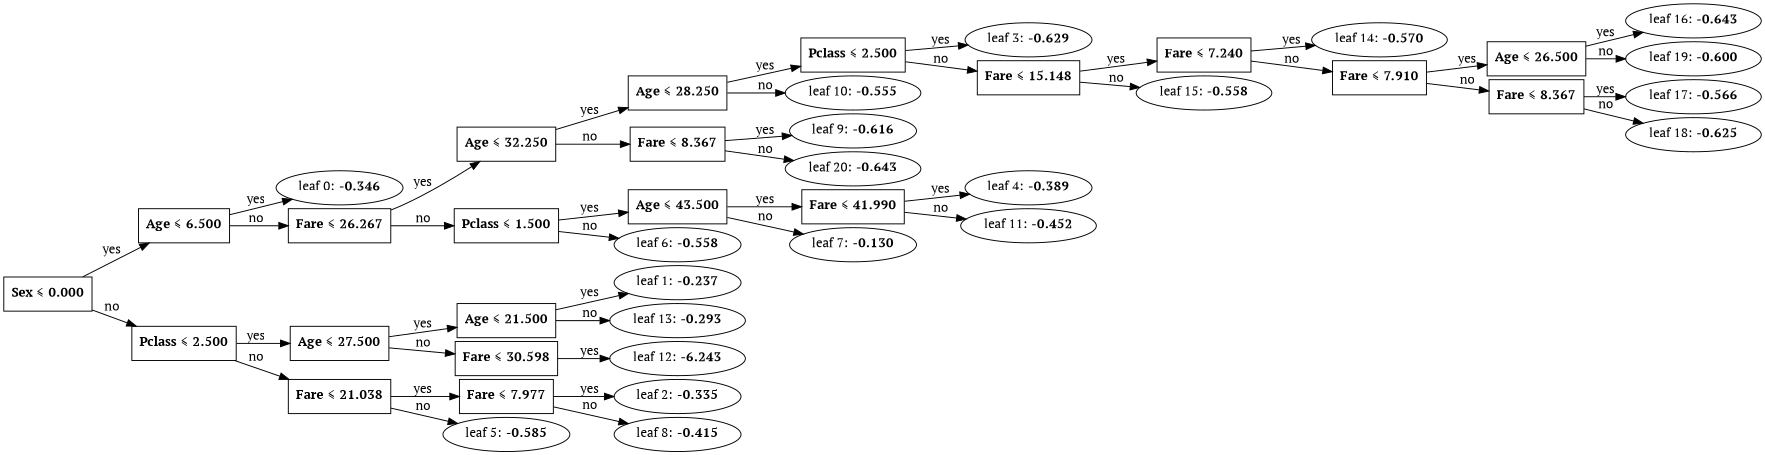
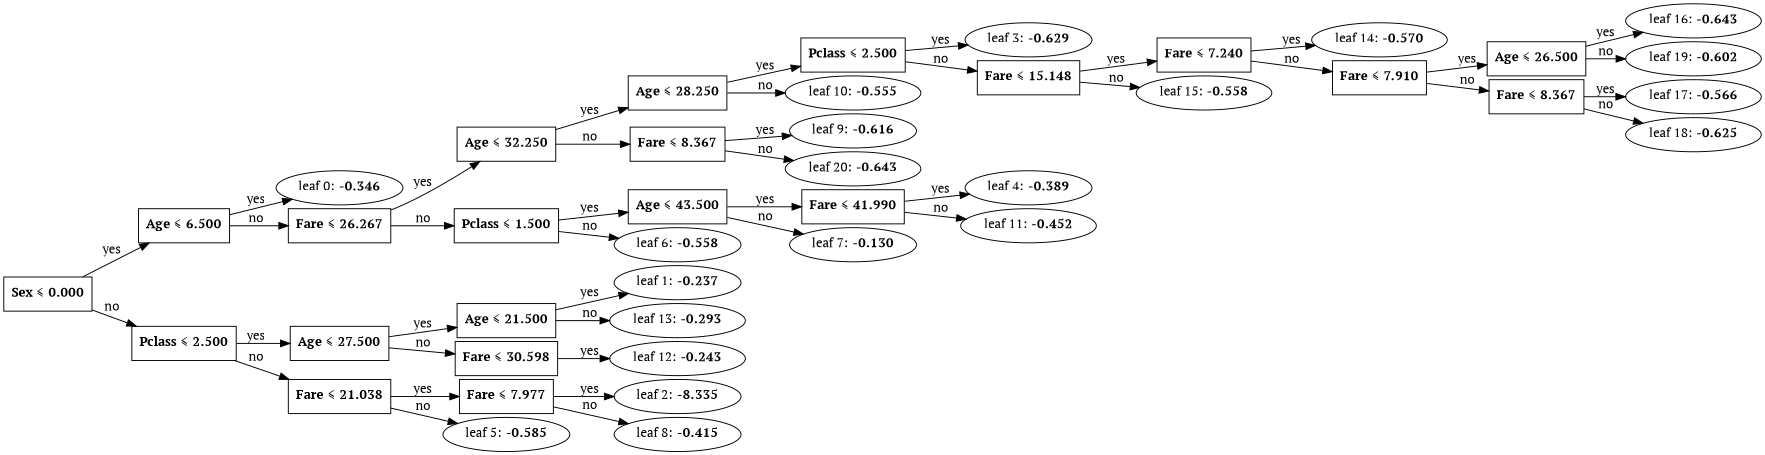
node "leaf 19:": text "-0.600" -> "-0.602"
node "leaf 12:": text "-6.243" -> "-0.243"
node "leaf 2:": text "-0.335" -> "-8.335"
